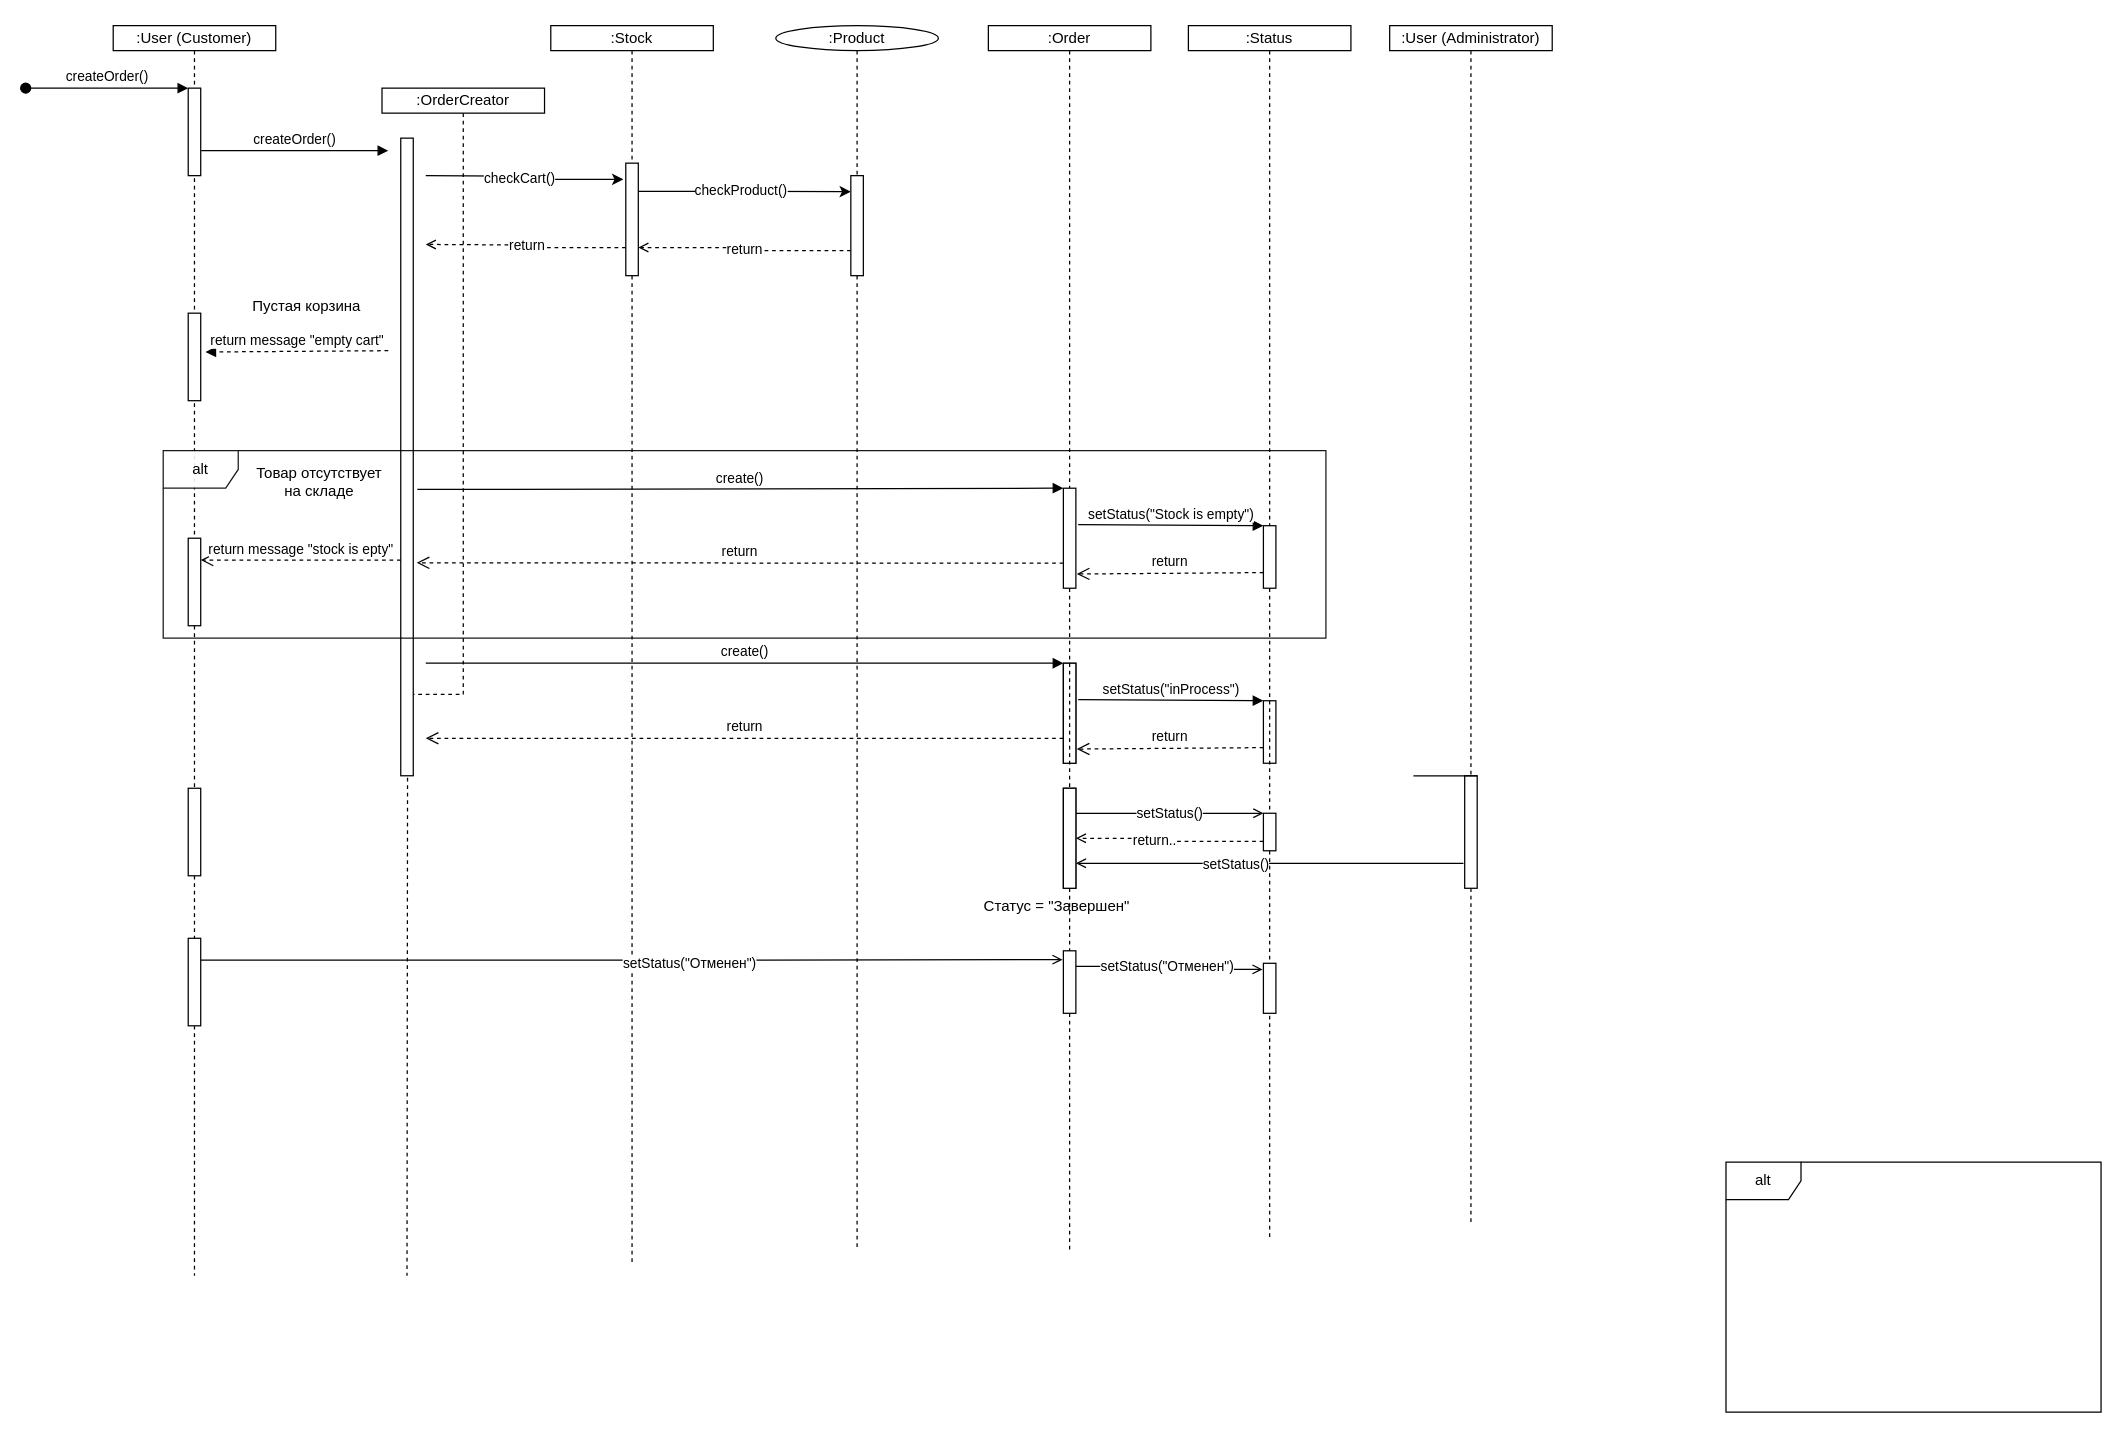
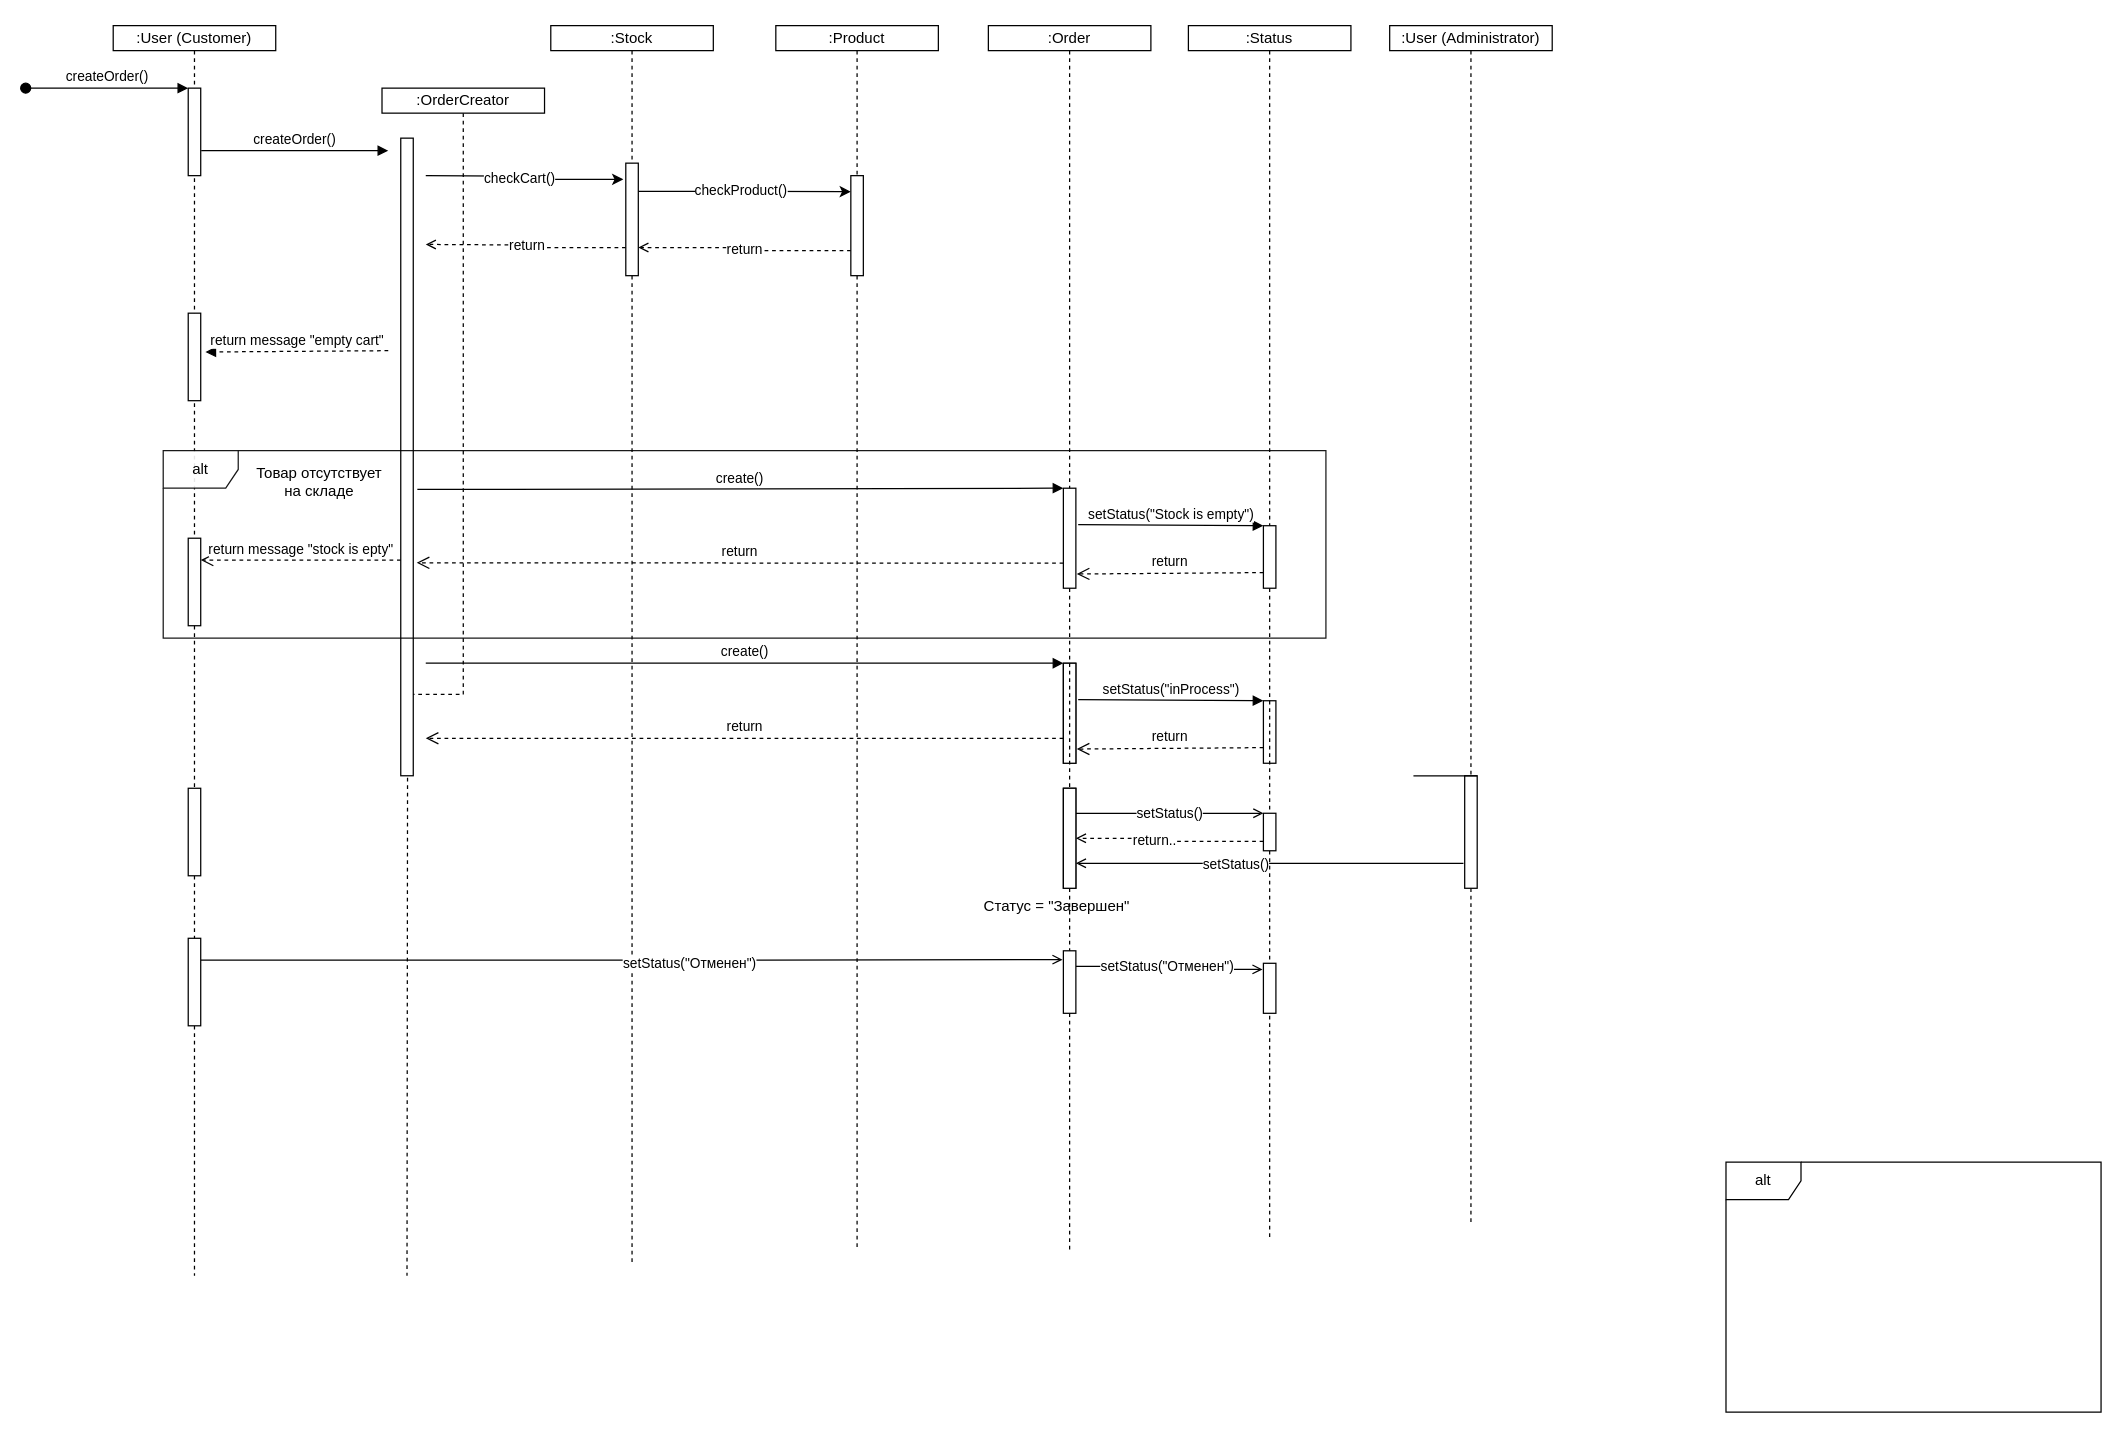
node ":Product": shape ellipse -> rectangle
node "Пустая корзина": removed
